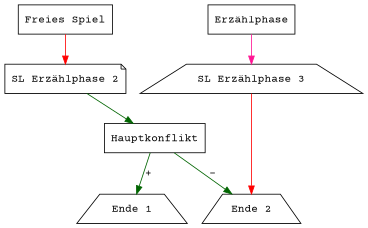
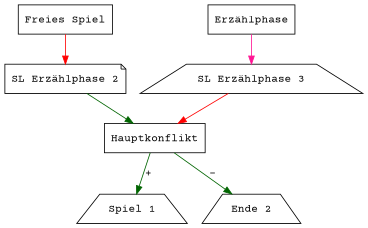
edge "SL Erzählphase 3" -> "Ende 2": now "SL Erzählphase 3" -> "Hauptkonflikt"
node "Ende 1": label "Ende 1" -> "Spiel 1"
